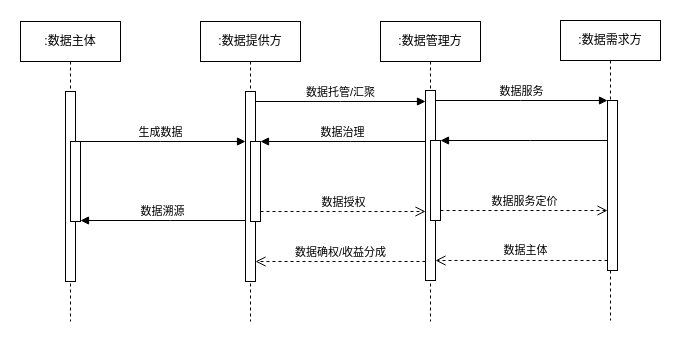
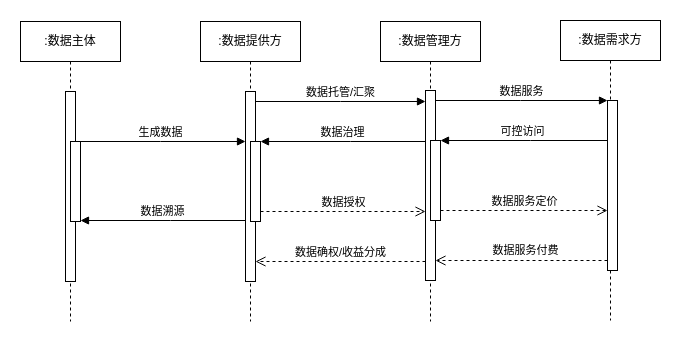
node "可控访问": added
node "数据主体": label "数据主体" -> "数据服务付费"
